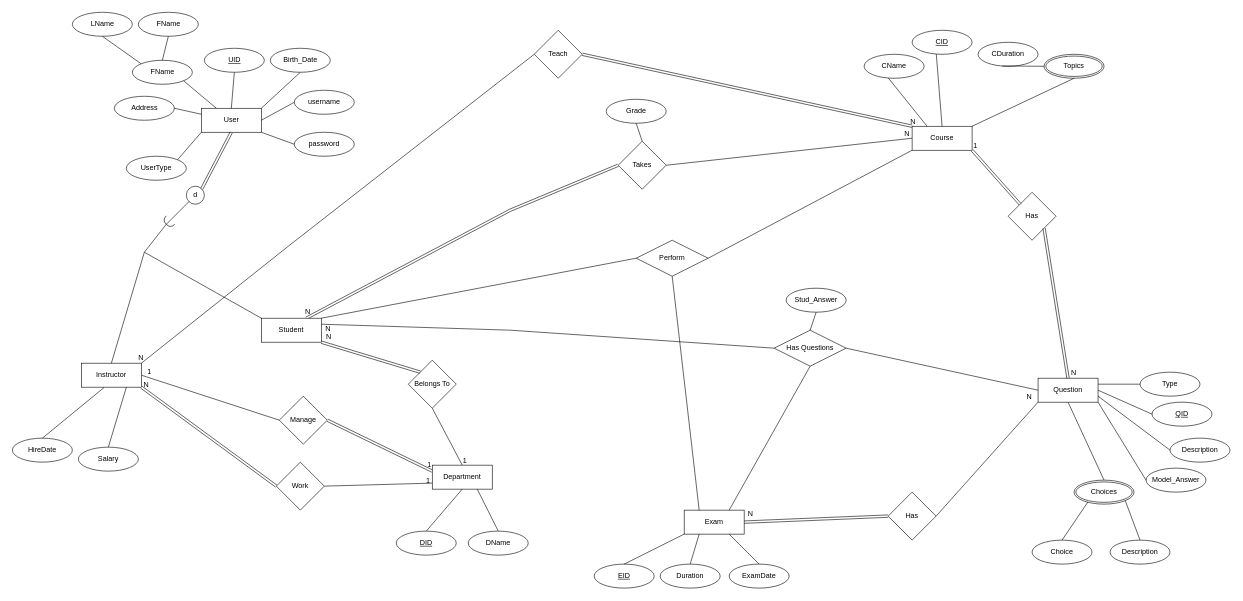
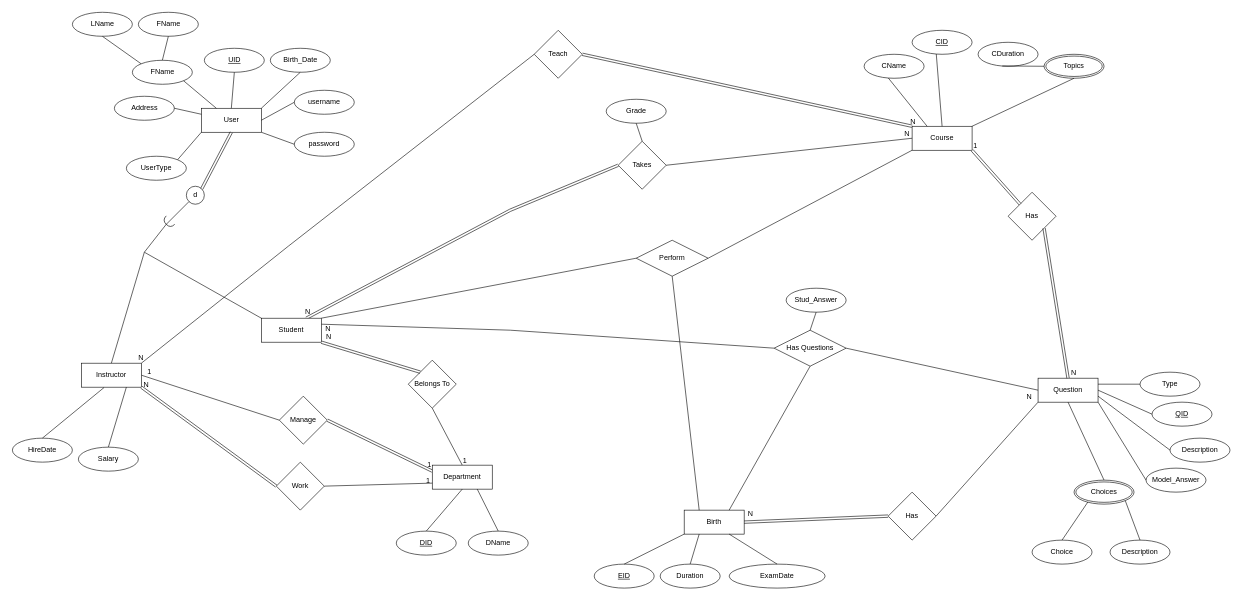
node "Exam": label "Exam" -> "Birth"
node "ExamDate": size 60x24 -> 96x24
